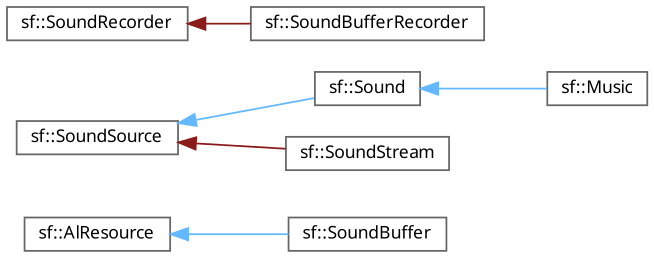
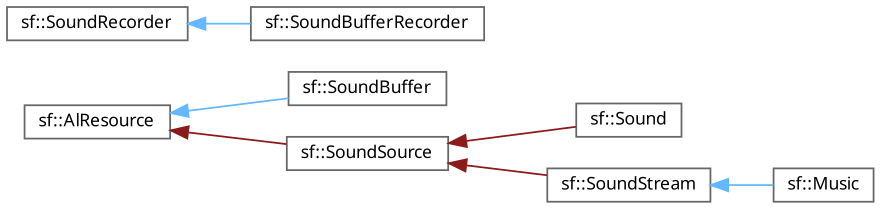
edge "sf::SoundBufferRecorder" -> "sf::SoundRecorder": color firebrick4 -> steelblue1
edge "sf::Music" -> "sf::Sound": now "sf::Music" -> "sf::SoundStream"
edge "sf::Sound" -> "sf::SoundSource": color steelblue1 -> firebrick4
edge "sf::SoundSource" -> "sf::AlResource": added
